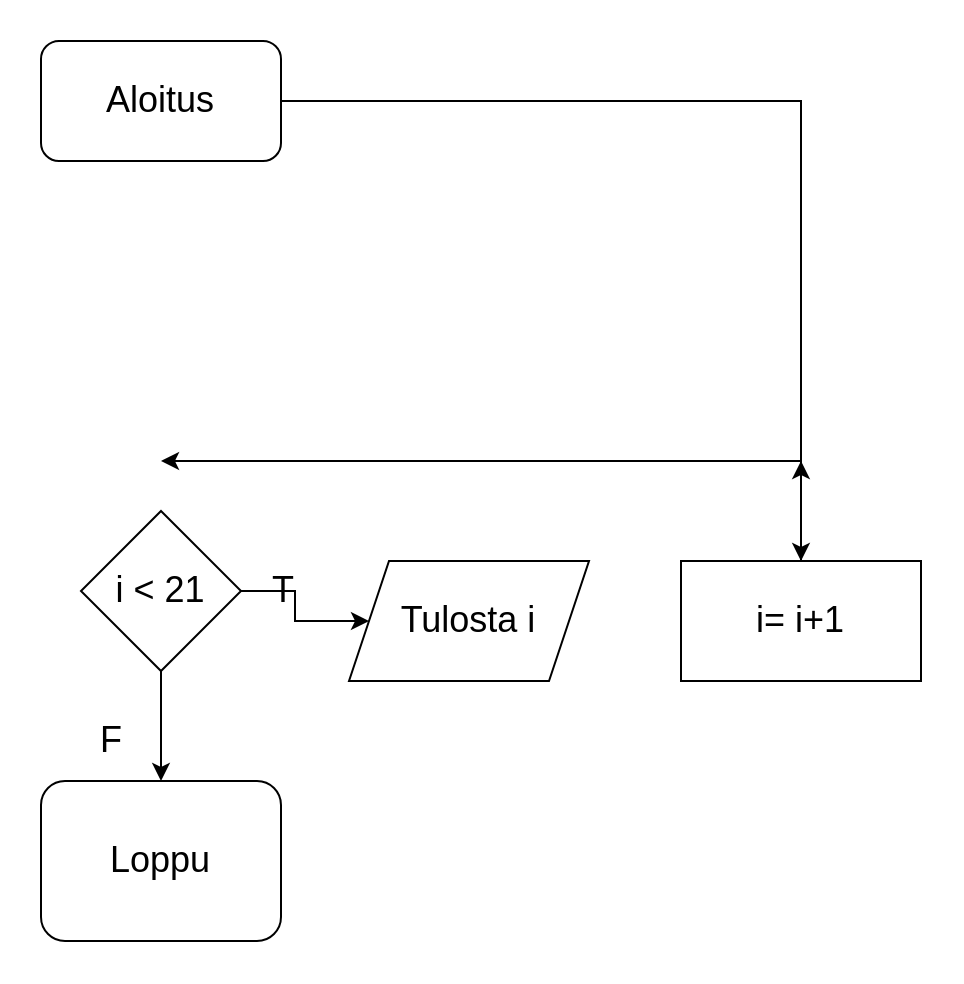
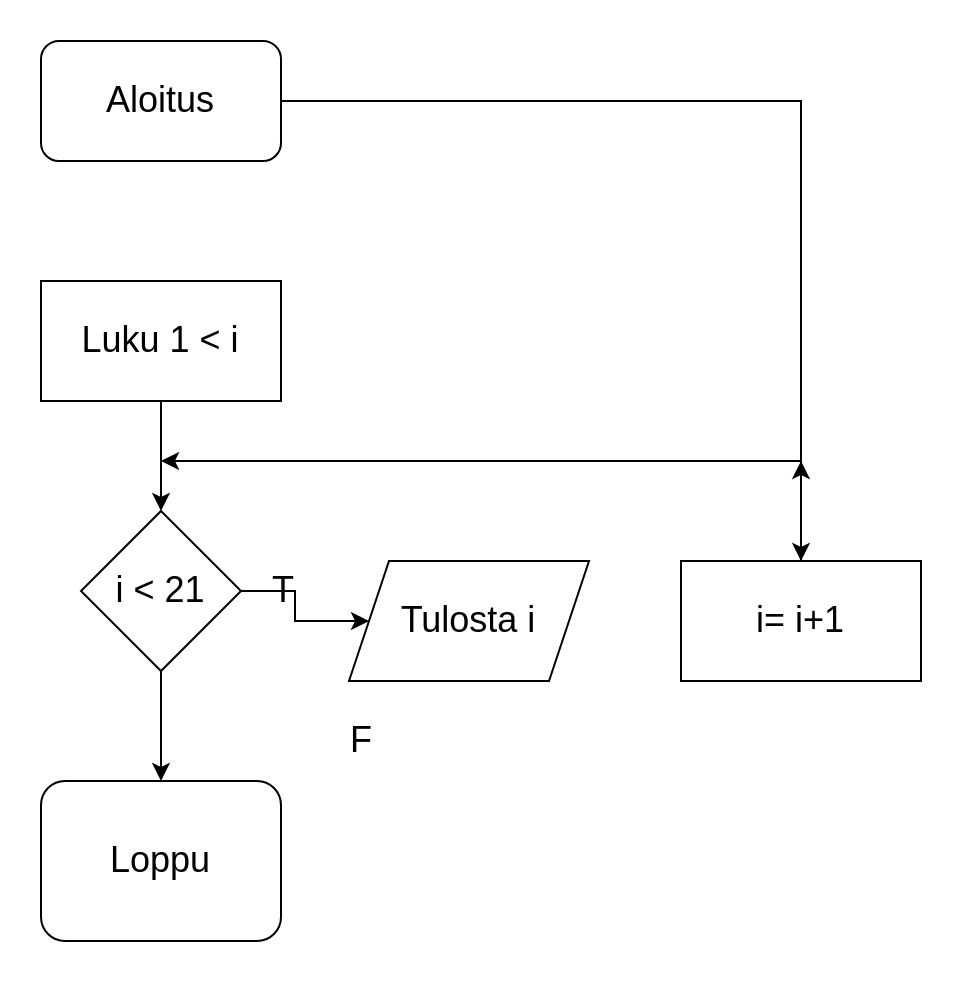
node "Luku 1 < i": added
edge "Luku 1 < i" -> "i < 21": added
node "F": moved (111, 741) -> (361, 741)
